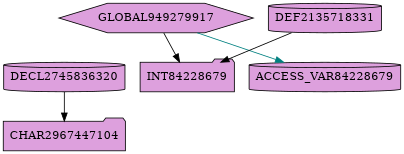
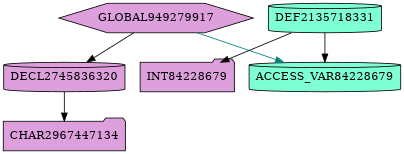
node "DEF2135718331": fillcolor plum -> aquamarine
edge "GLOBAL949279917" -> "INT84228679": now "GLOBAL949279917" -> "DECL2745836320"
edge "DEF2135718331" -> "ACCESS_VAR84228679": added
node "ACCESS_VAR84228679": fillcolor plum -> aquamarine
node "CHAR2967447104": label "CHAR2967447104" -> "CHAR2967447134"
